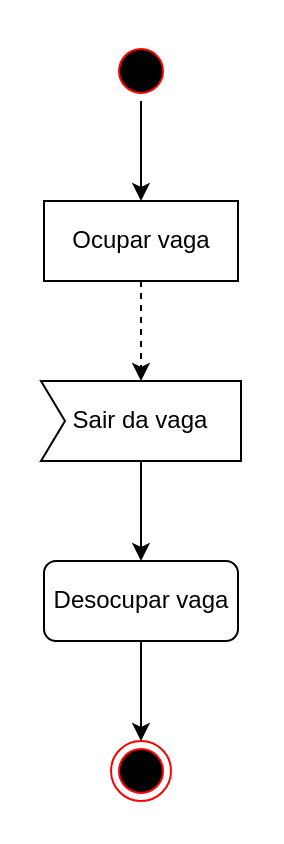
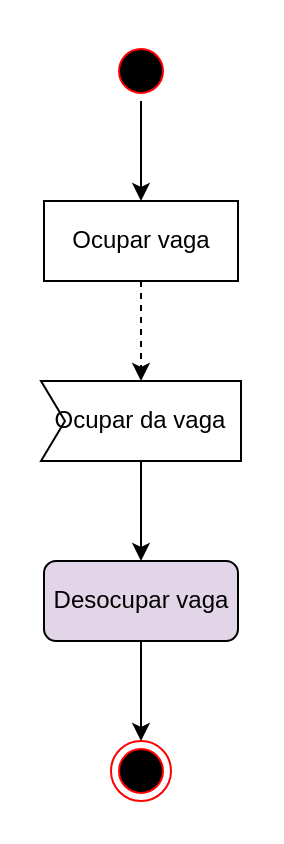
node "Sair da vaga": label "Sair da vaga" -> "Ocupar da vaga"
node "Desocupar vaga": fillcolor #ffffff -> #e1d5e7
